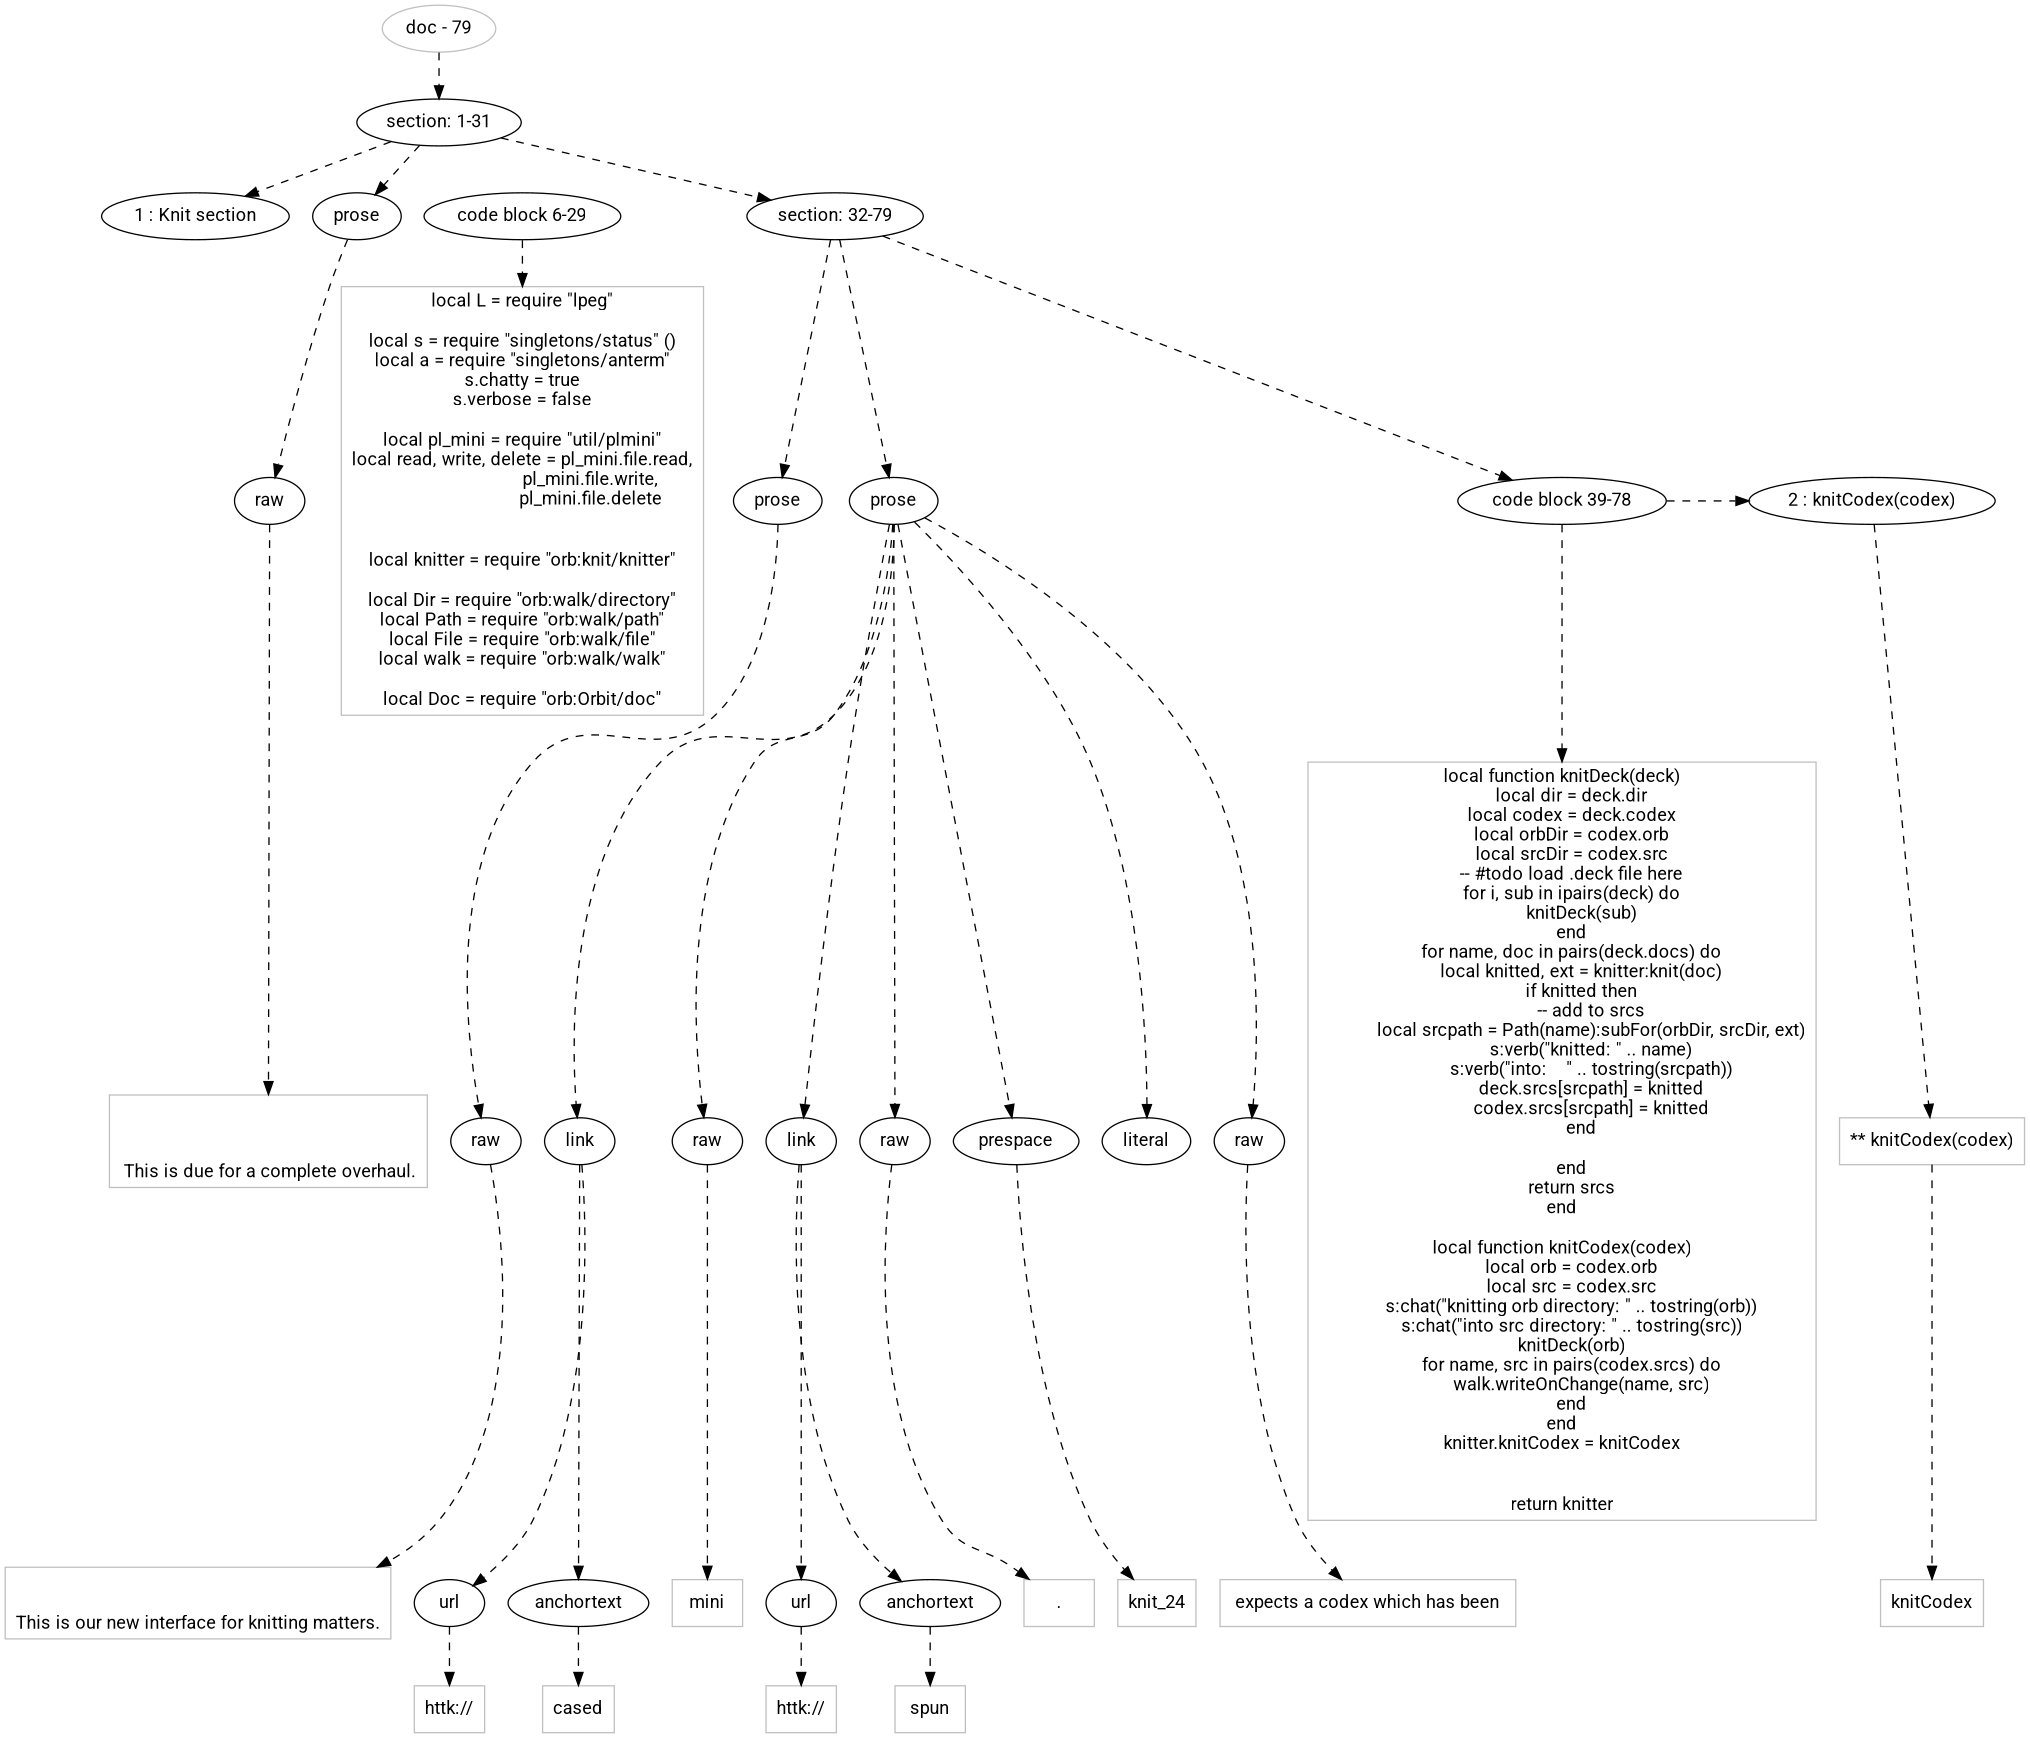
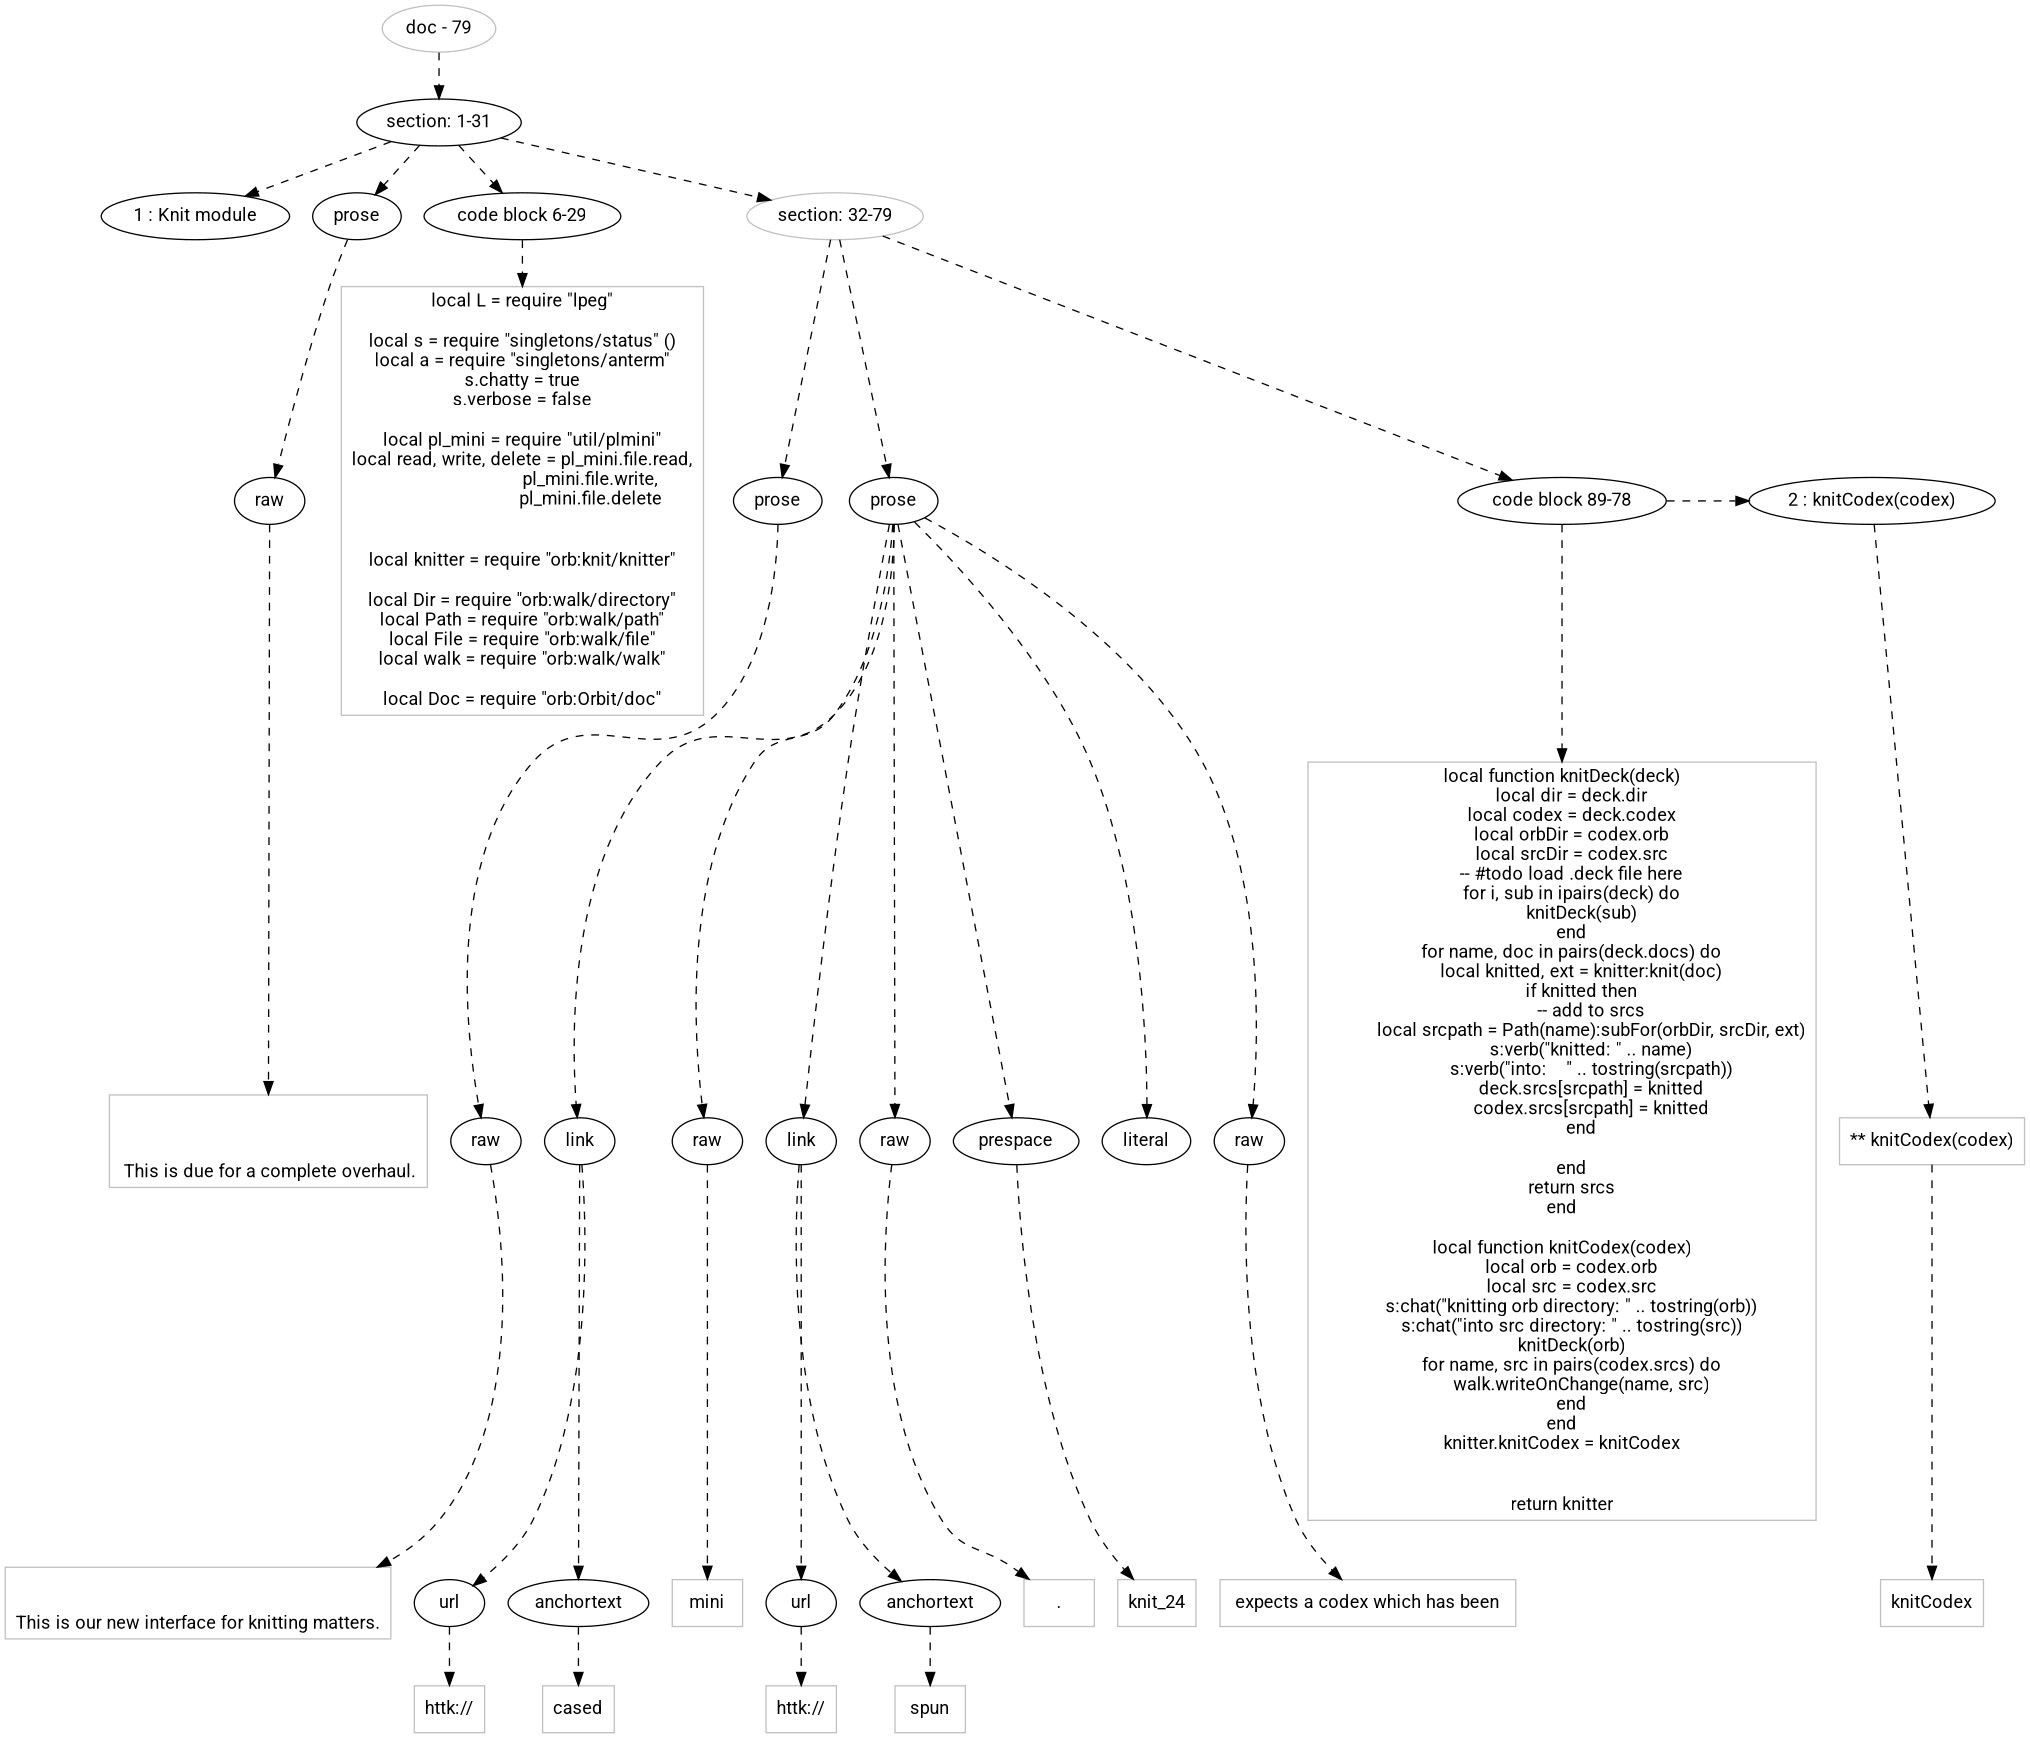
edge "section: 1-31" -> "code block 6-29": added
node "1 : Knit section": label "1 : Knit section" -> "1 : Knit module"
node "section: 32-79": color black -> Gray
node "code block 39-78": label "code block 39-78" -> "code block 89-78"
